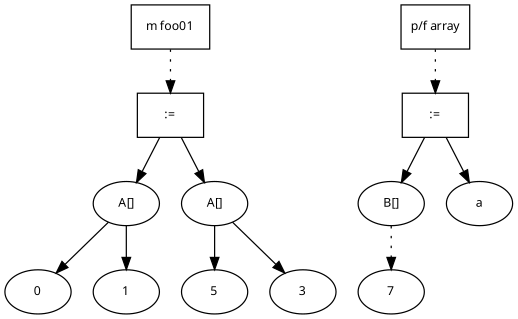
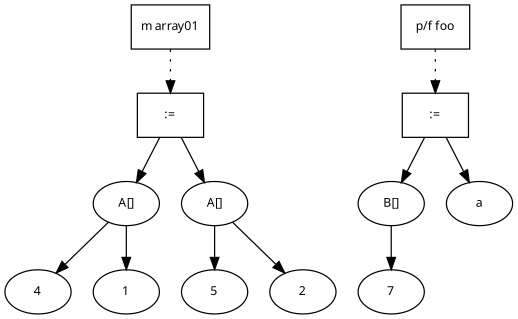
node "m foo01": label "m foo01" -> "m array01"
node "p/f array": label "p/f array" -> "p/f foo"
edge "B[]" -> "7": style dotted -> solid
node "0": label "0" -> "4"
node "3": label "3" -> "2"
